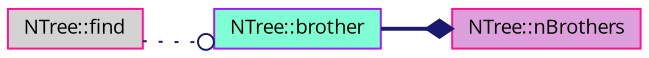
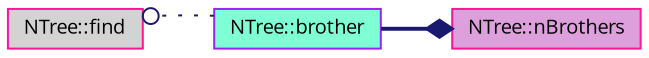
edge "NTree::find" -> "NTree::brother": reversed
